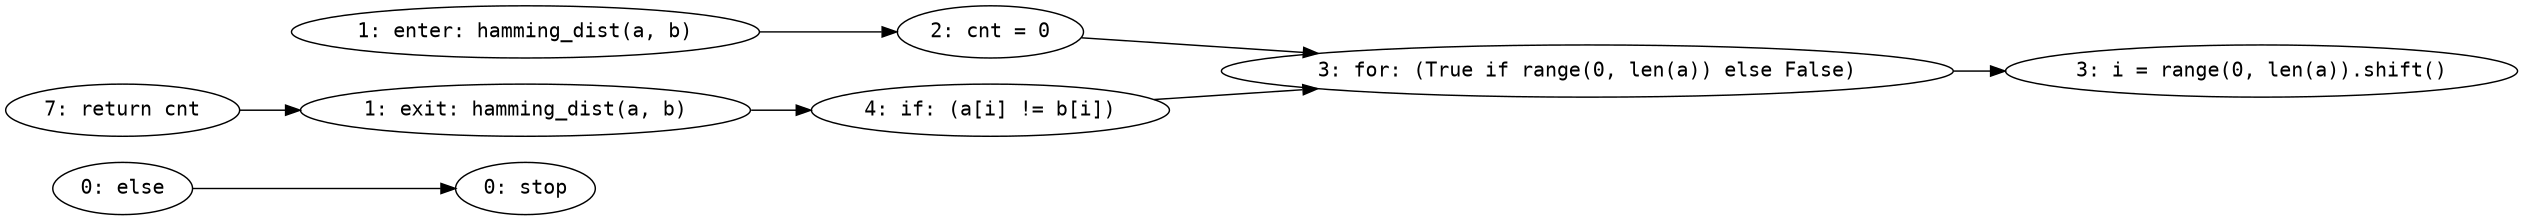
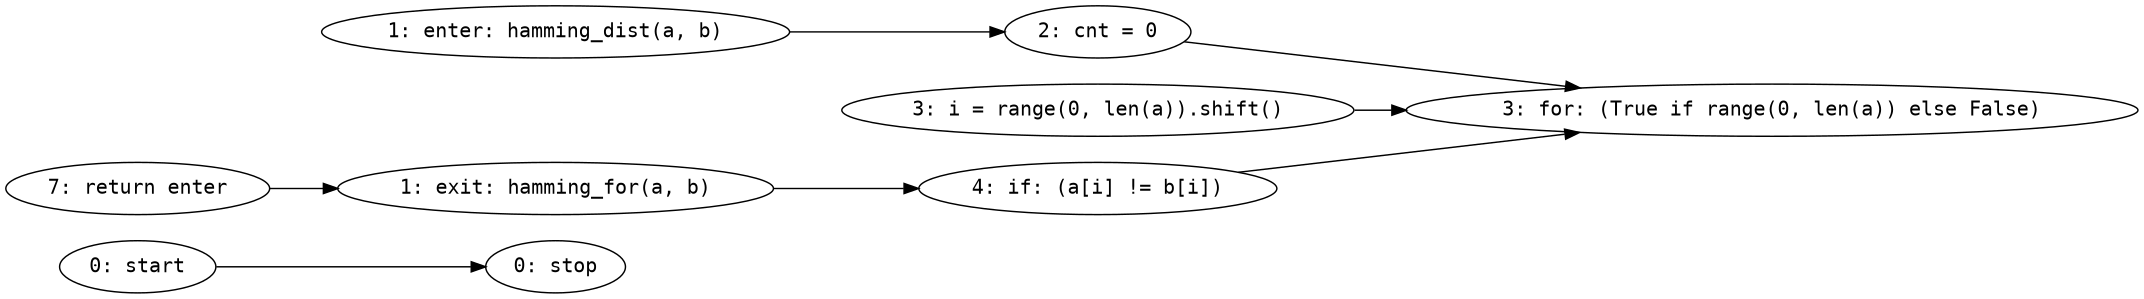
edge "3: for: (True if range(0, len(a)) else False)" -> "3: i = range(0, len(a)).shift()": reversed
node "7: return cnt": label "7: return cnt" -> "7: return enter"
node "1: exit: hamming_dist(a, b)": label "1: exit: hamming_dist(a, b)" -> "1: exit: hamming_for(a, b)"
node "0: else": label "0: else" -> "0: start"
